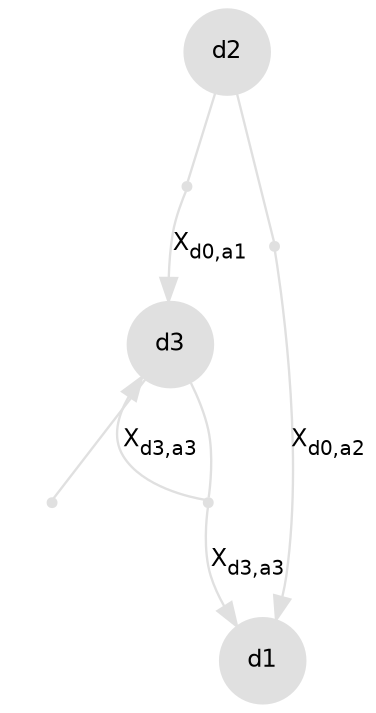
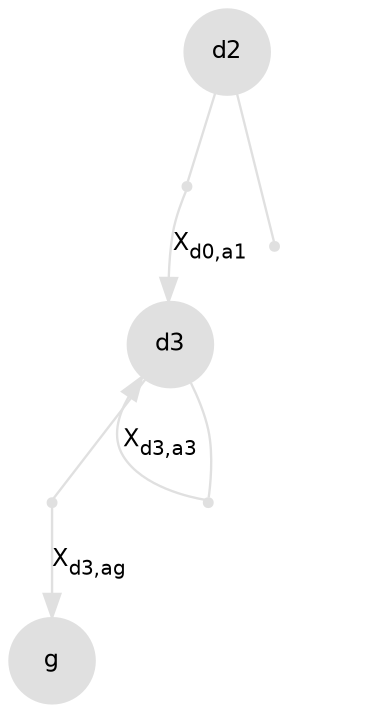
node "g": added
node "d1": removed
